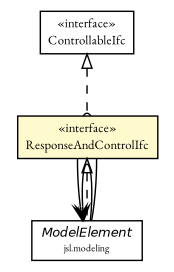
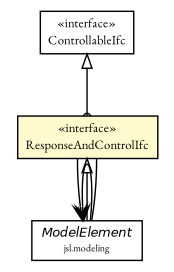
edge "ResponseAndControlIfc" -> "ControllableIfc": style dashed -> solid
edge "ModelElement" -> "ResponseAndControlIfc": style dashed -> solid
